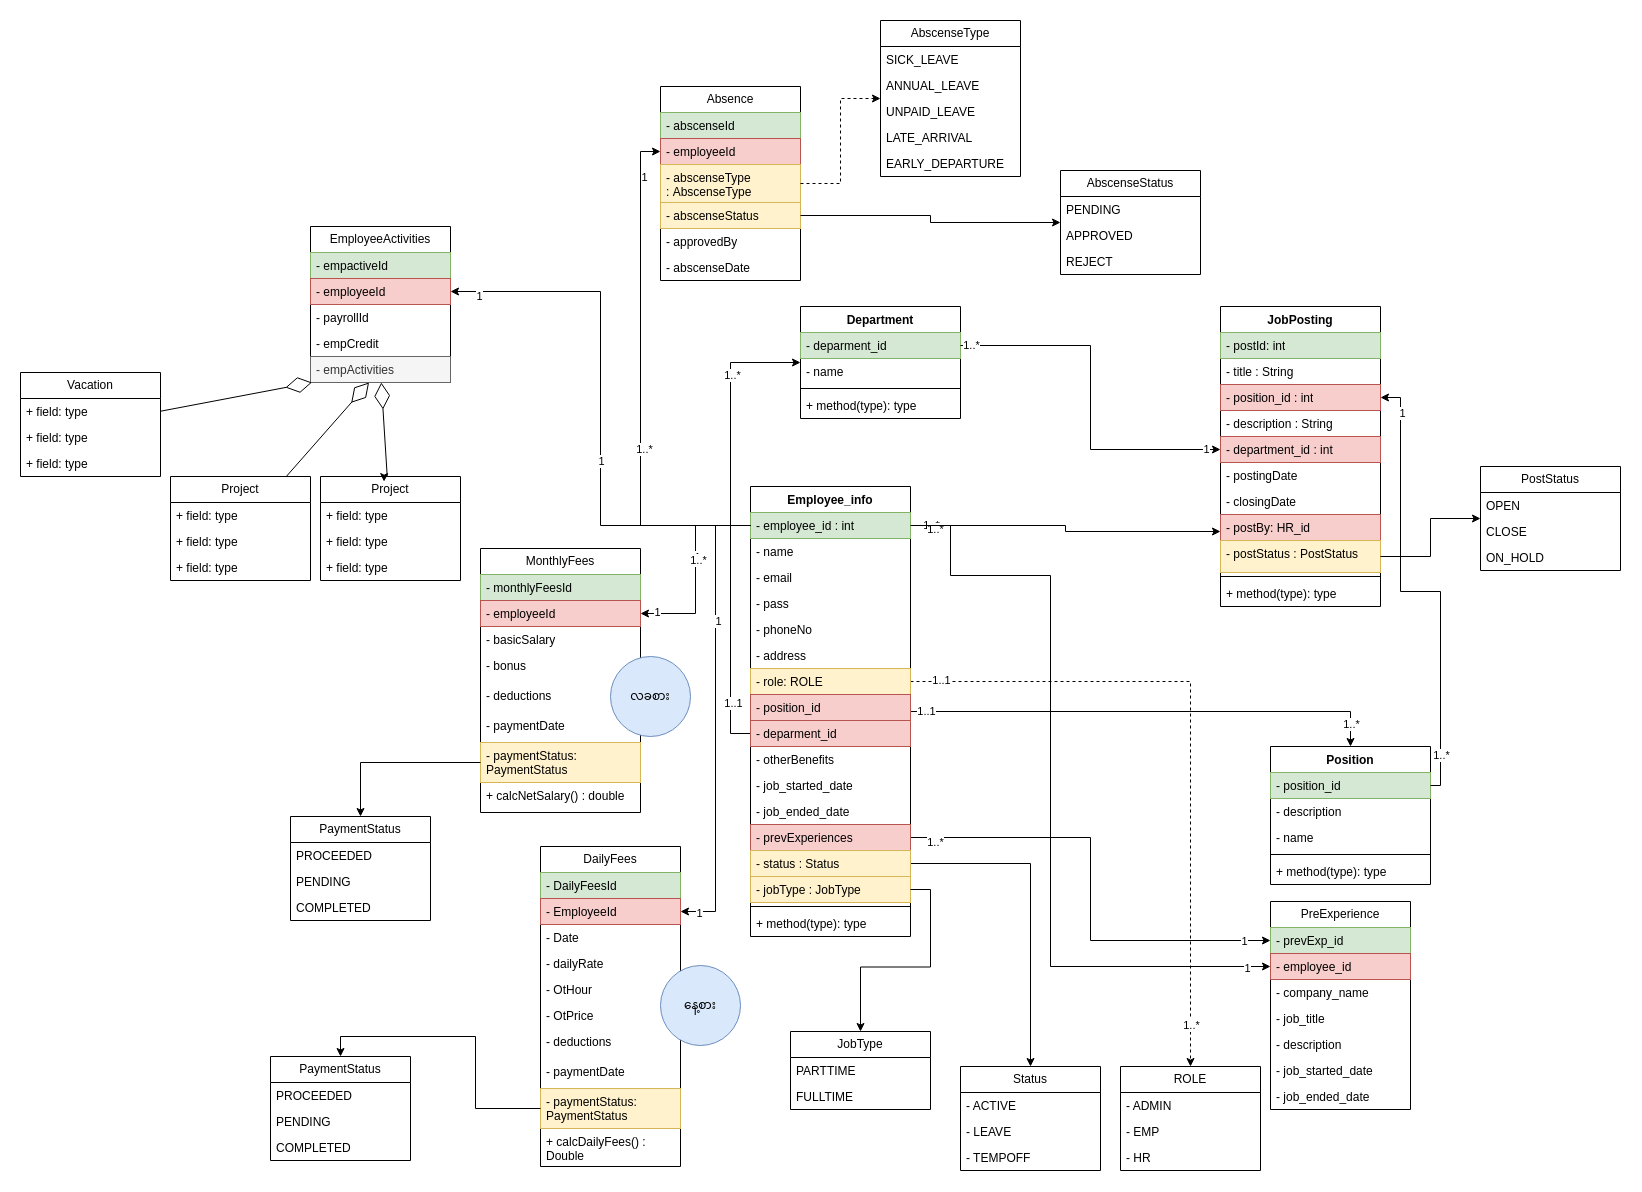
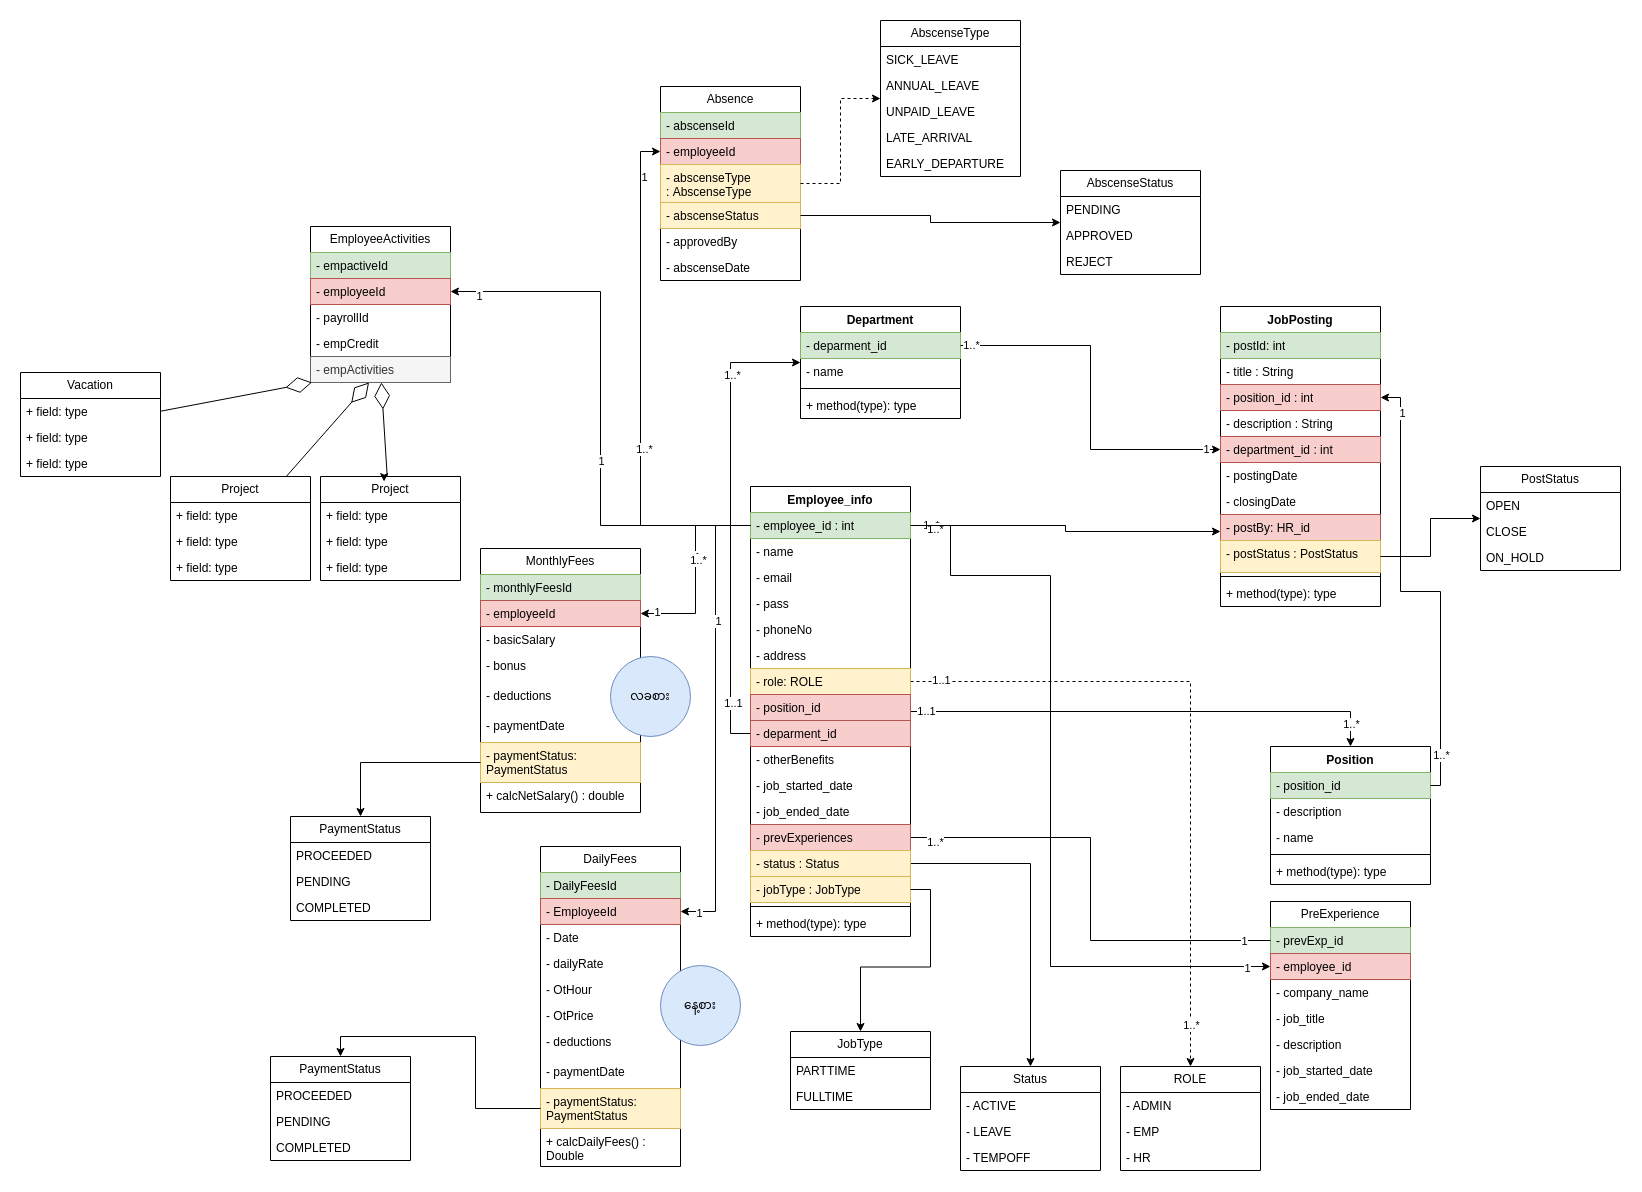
edge "- prevExperiences" -> "- prevExp_id": arrowhead classic -> none
